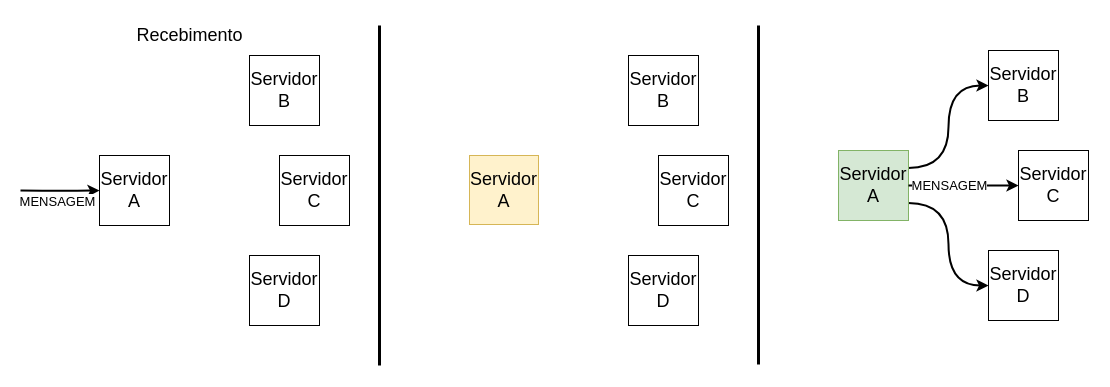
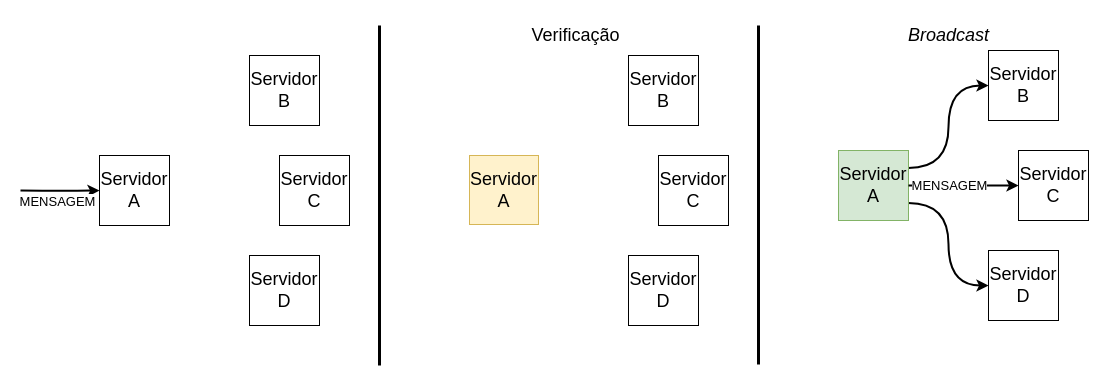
node "Recebimento": removed
node "Verificação": added
node "Broadcast": added
